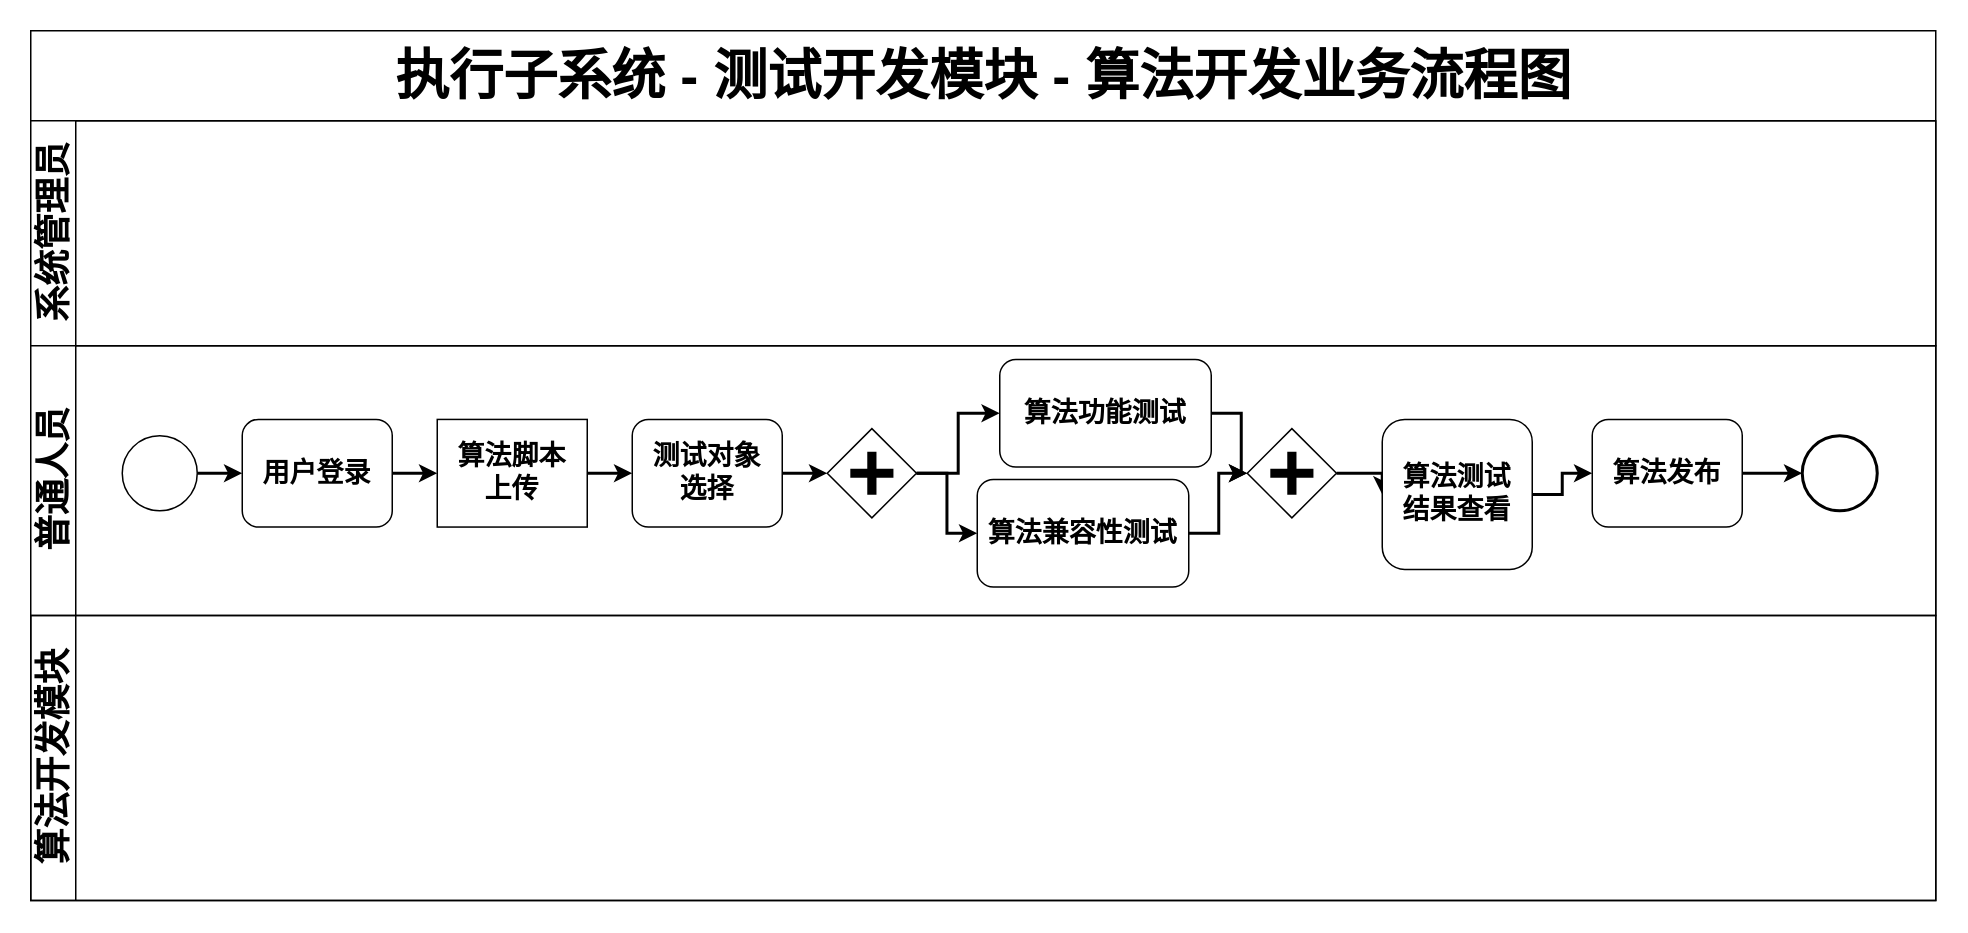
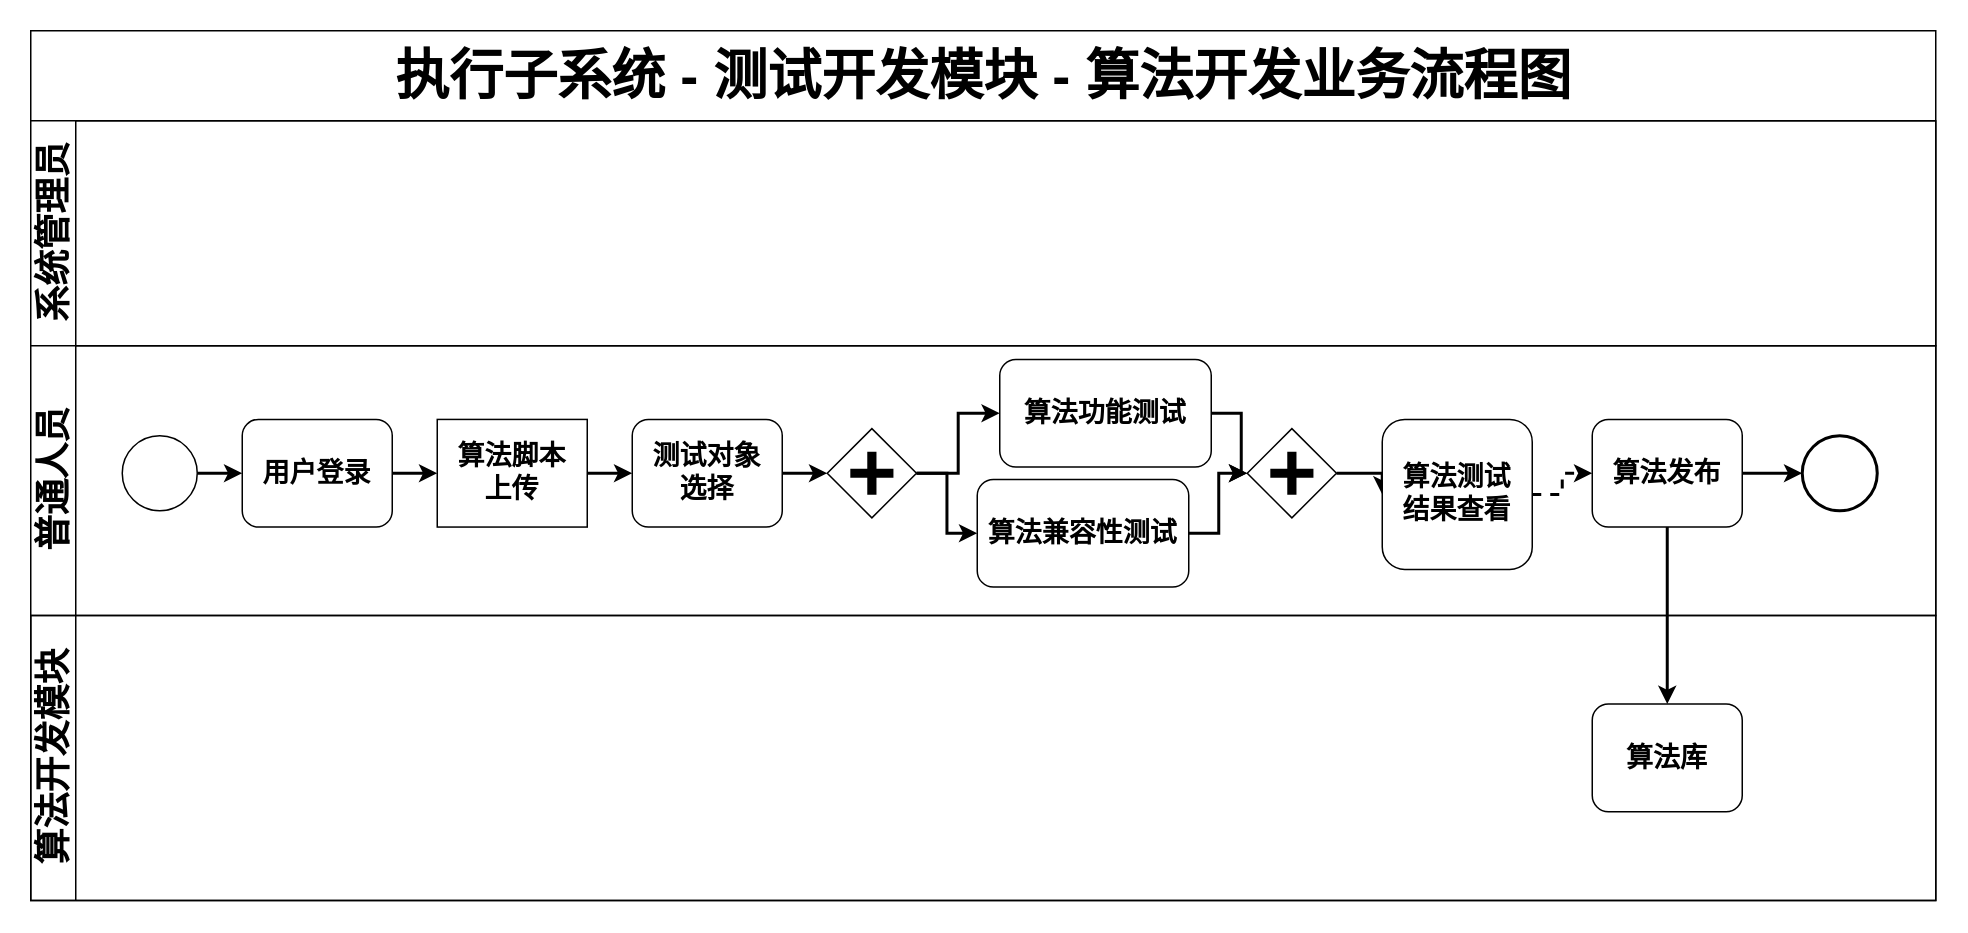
edge "算法测试 结果查看" -> "算法发布": style solid -> dashed
edge "算法发布" -> "算法库": added
node "算法库": added
